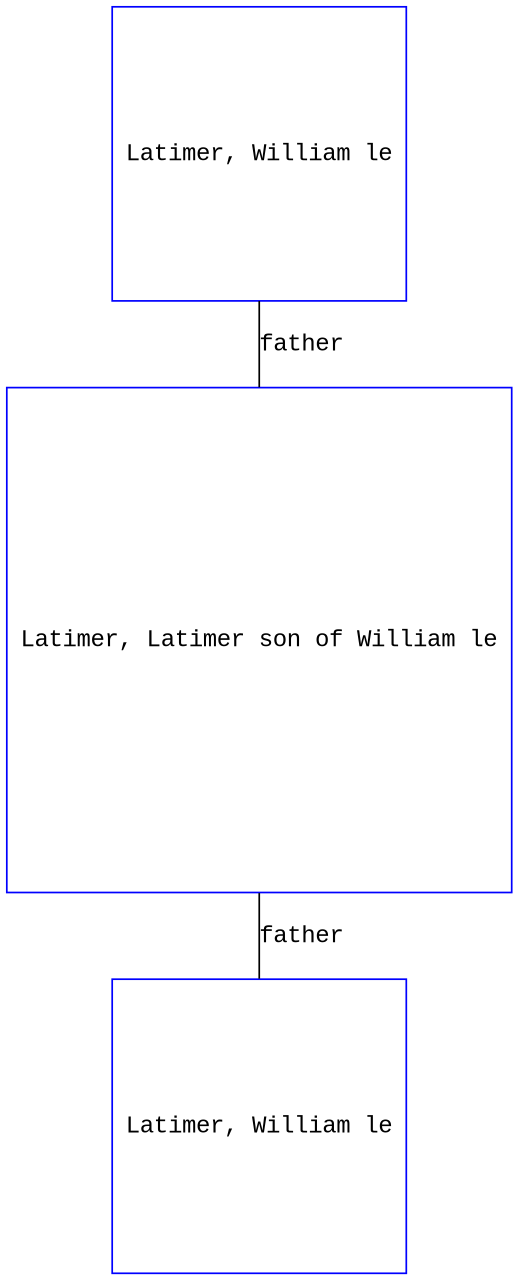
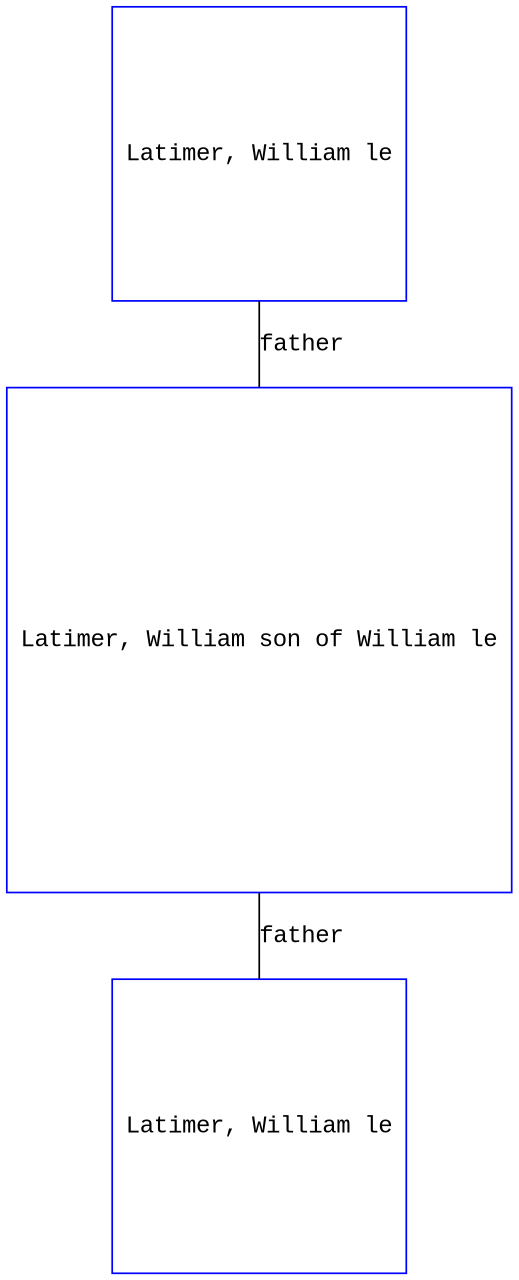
node "Latimer, Latimer son of William le": label "Latimer, Latimer son of William le" -> "Latimer, William son of William le"
